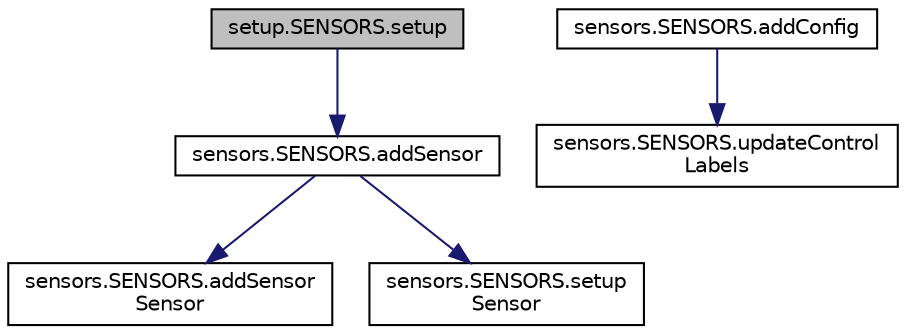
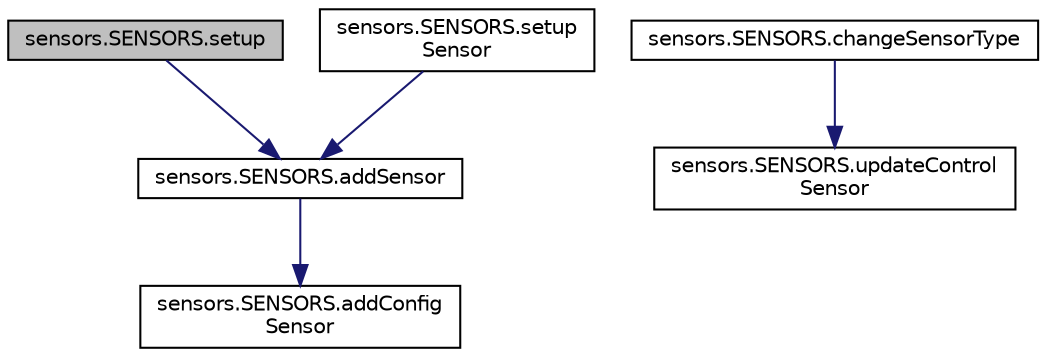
node "setup.SENSORS.setup": label "setup.SENSORS.setup" -> "sensors.SENSORS.setup"
node "sensors.SENSORS.addConfig": label "sensors.SENSORS.addConfig" -> "sensors.SENSORS.changeSensorType"
node "sensors.SENSORS.updateControl Labels": label "sensors.SENSORS.updateControl Labels" -> "sensors.SENSORS.updateControl Sensor"
edge "sensors.SENSORS.addSensor" -> "sensors.SENSORS.setup Sensor": reversed
node "sensors.SENSORS.addSensor Sensor": label "sensors.SENSORS.addSensor Sensor" -> "sensors.SENSORS.addConfig Sensor"
